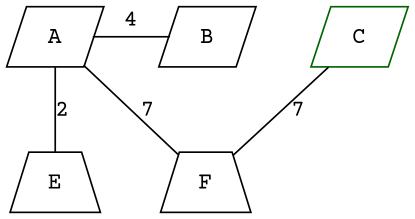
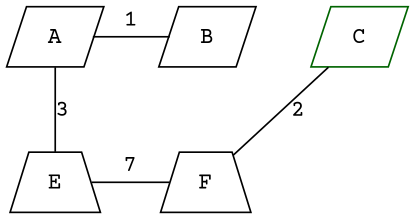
edge "A" -- "B": label "4" -> "1"
edge "A" -- "E": label "2" -> "3"
edge "A" -- "F": now "E" -- "F"
edge "C" -- "F": label "7" -> "2"
